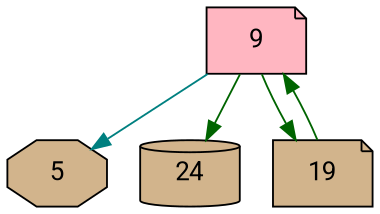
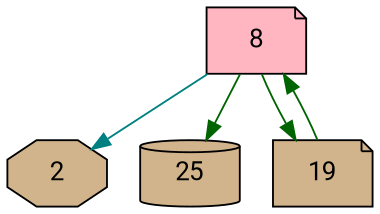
node "9": label "9" -> "8"
node "5": label "5" -> "2"
node "24": label "24" -> "25"
